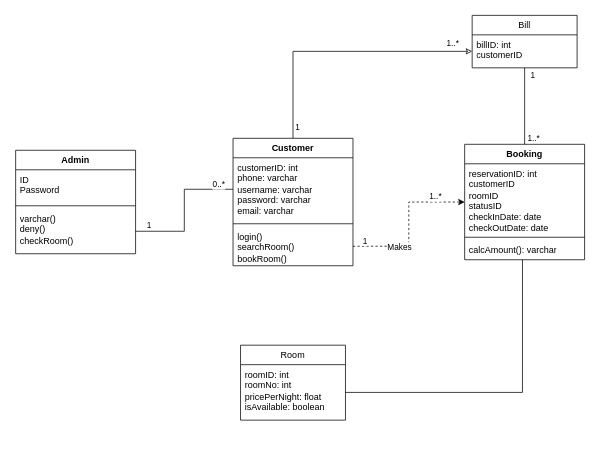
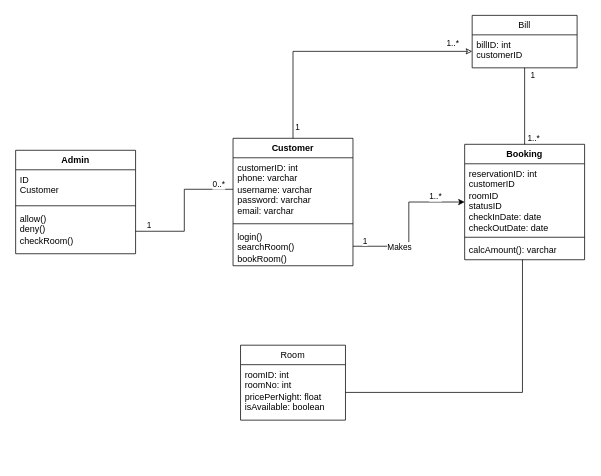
node "ID Password": label "ID Password" -> "ID Customer"
edge "login() searchRoom() bookRoom()" -> "Booking": style dashed -> solid
node "varchar() deny() checkRoom()": label "varchar() deny() checkRoom()" -> "allow() deny() checkRoom()"
